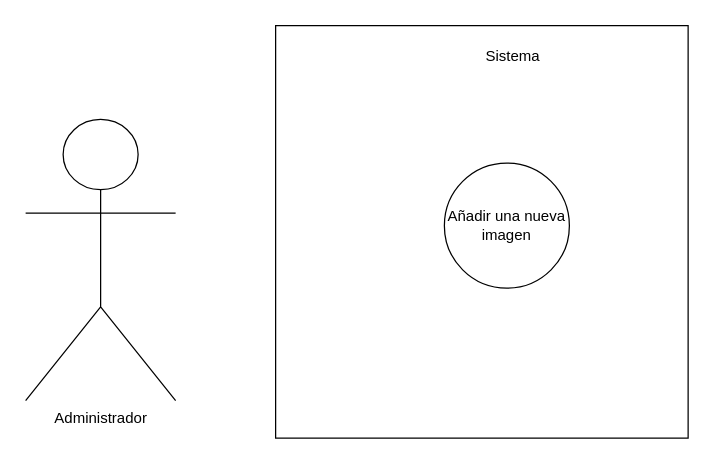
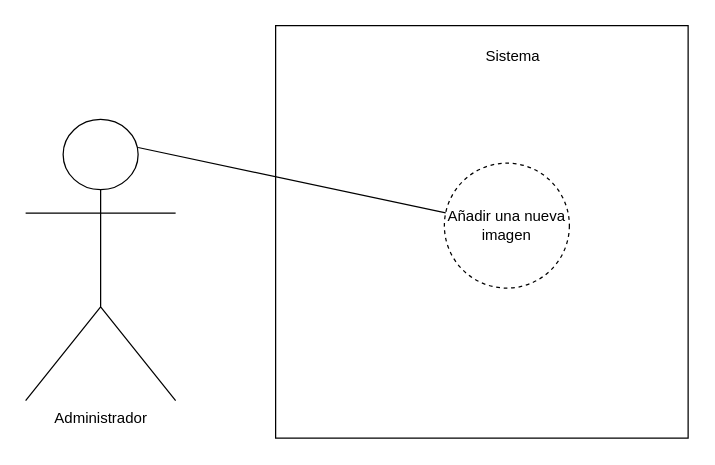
edge "Añadir una nueva imagen" -- "Administrador": added
node "Añadir una nueva imagen": style solid -> dashed
